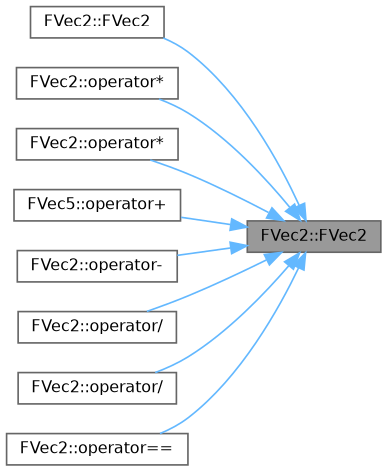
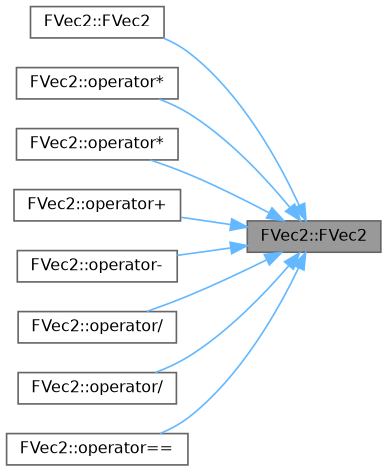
node "FVec5::operator+": label "FVec5::operator+" -> "FVec2::operator+"
